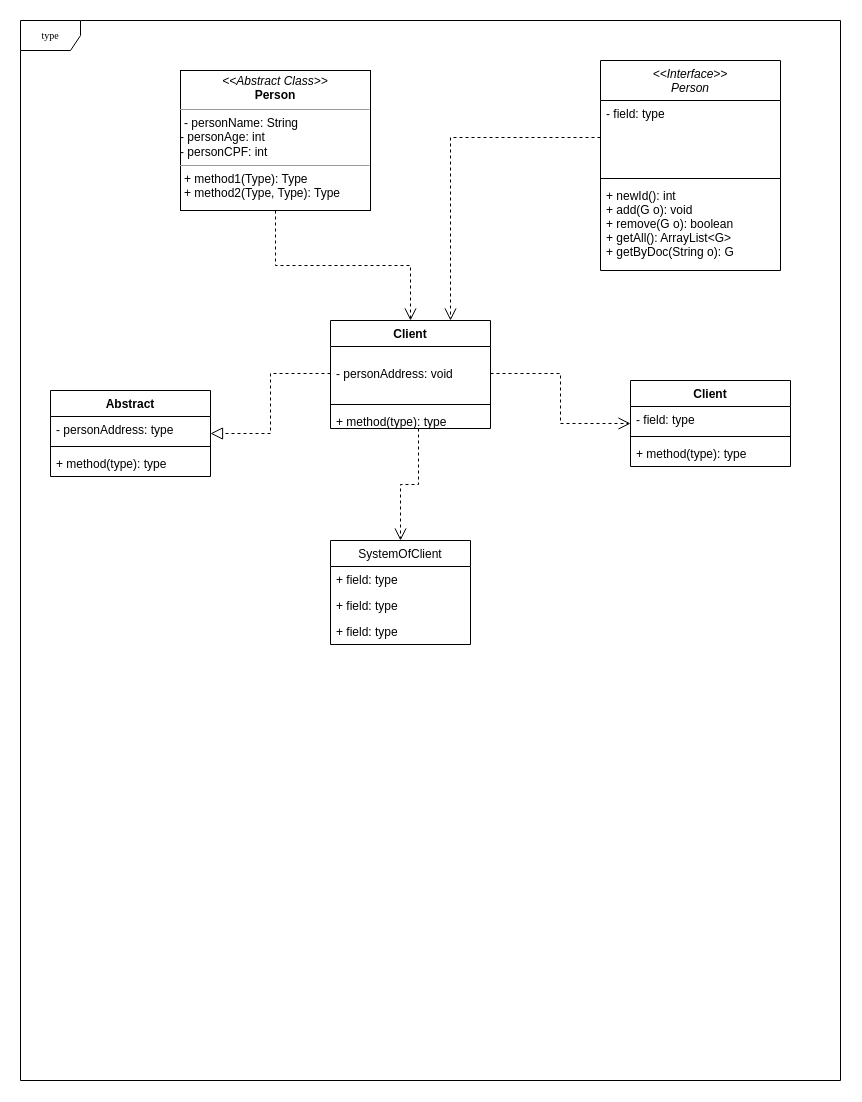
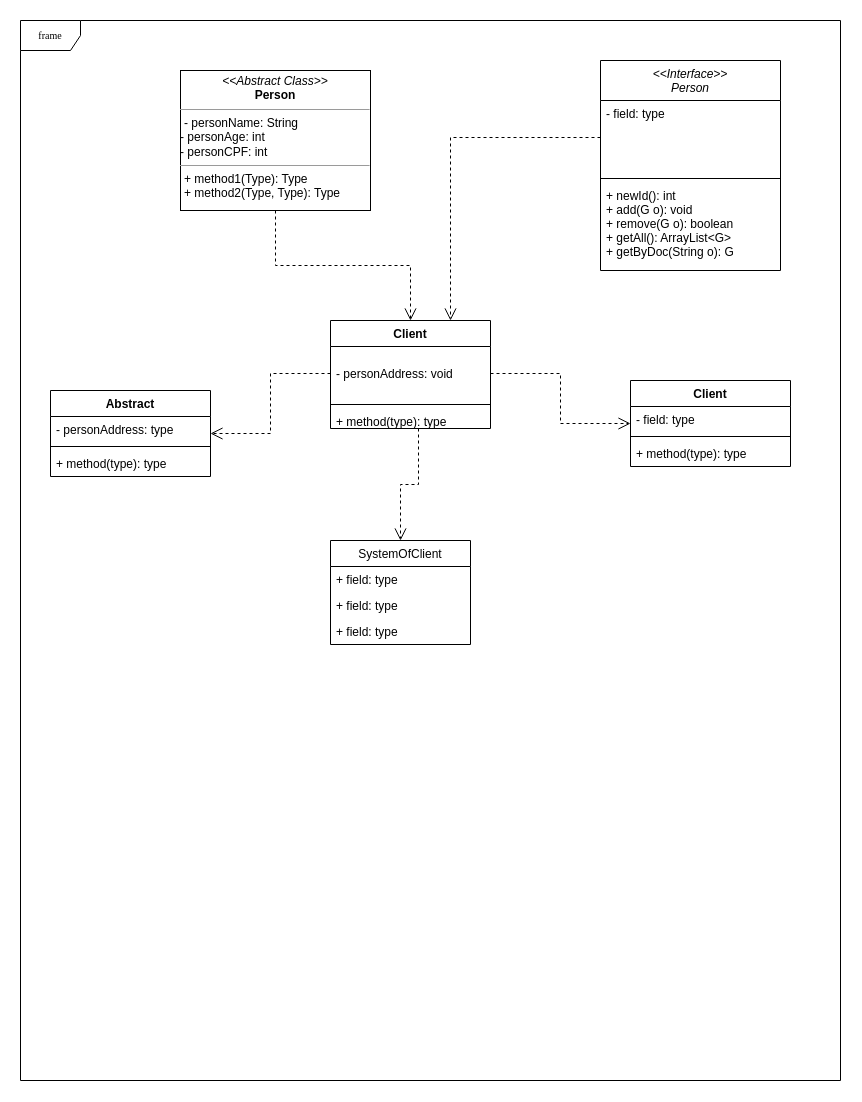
node "type": label "type" -> "frame"
edge "- personAddress: void" -> "Abstract": arrowhead block -> open
